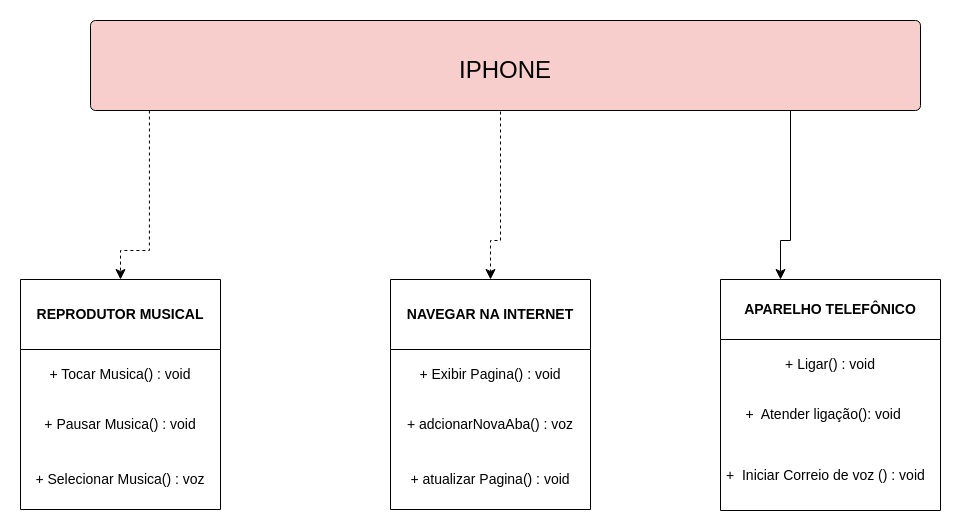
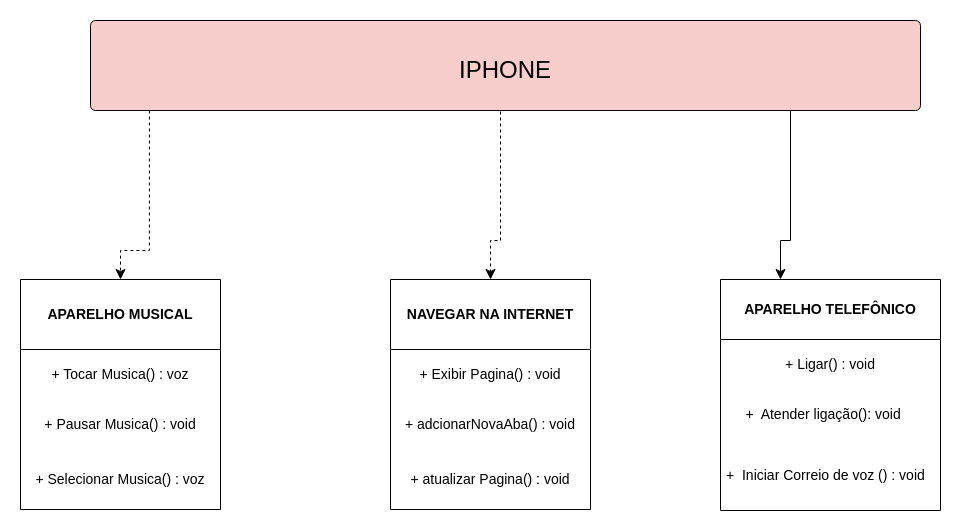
node "REPRODUTOR MUSICAL": label "REPRODUTOR MUSICAL" -> "APARELHO MUSICAL"
node "+ Tocar Musica() : void": label "+ Tocar Musica() : void" -> "+ Tocar Musica() : voz"
node "+ adcionarNovaAba() : voz": label "+ adcionarNovaAba() : voz" -> "+ adcionarNovaAba() : void"
